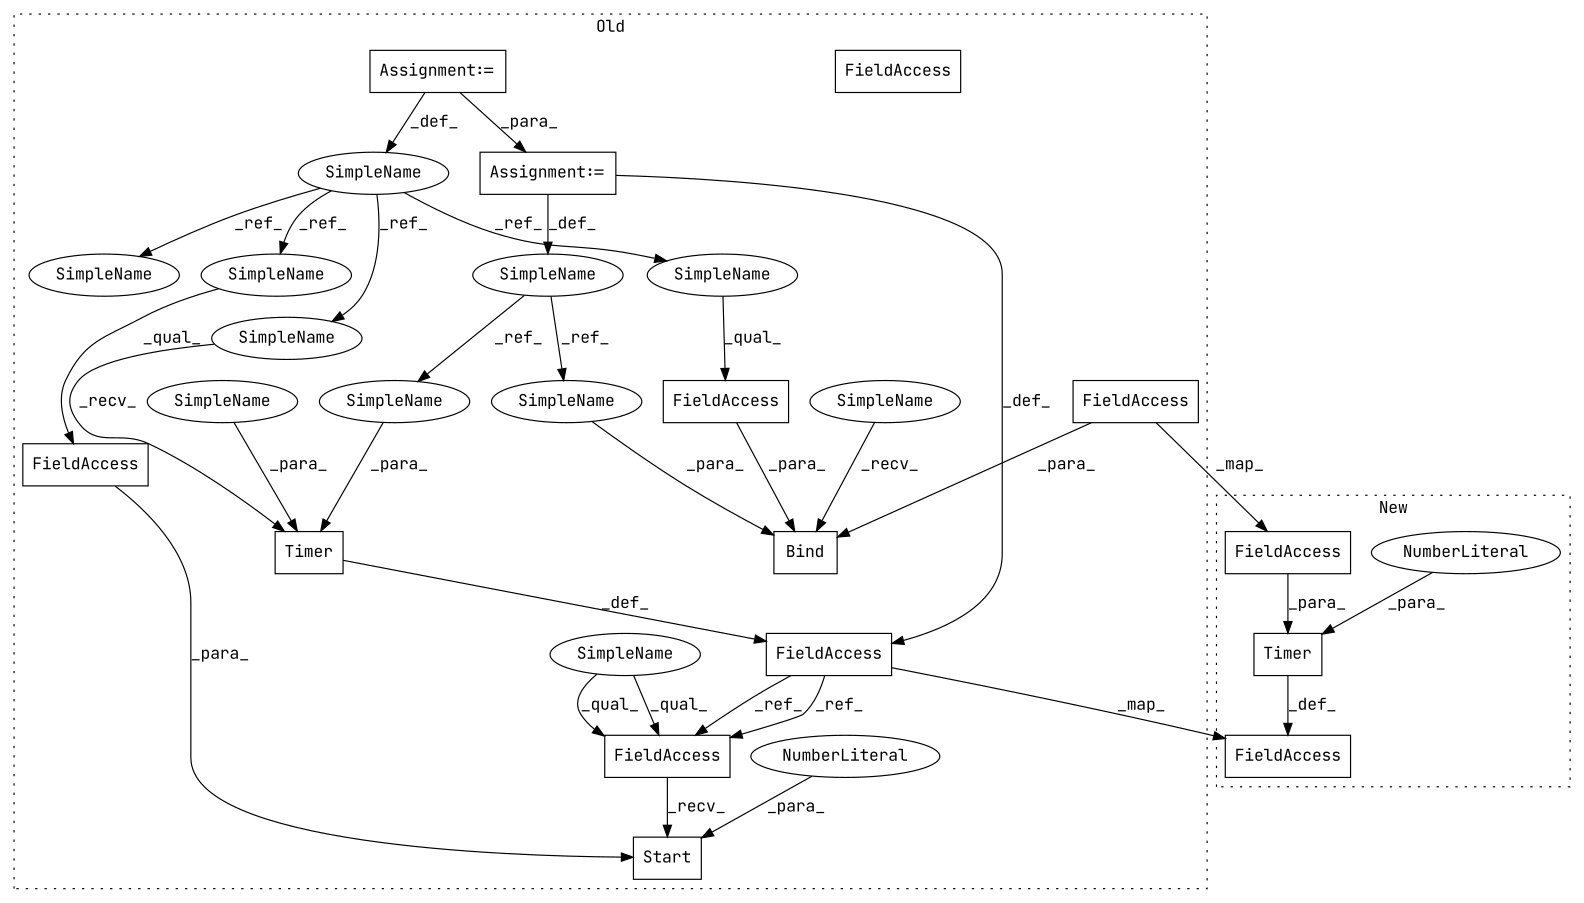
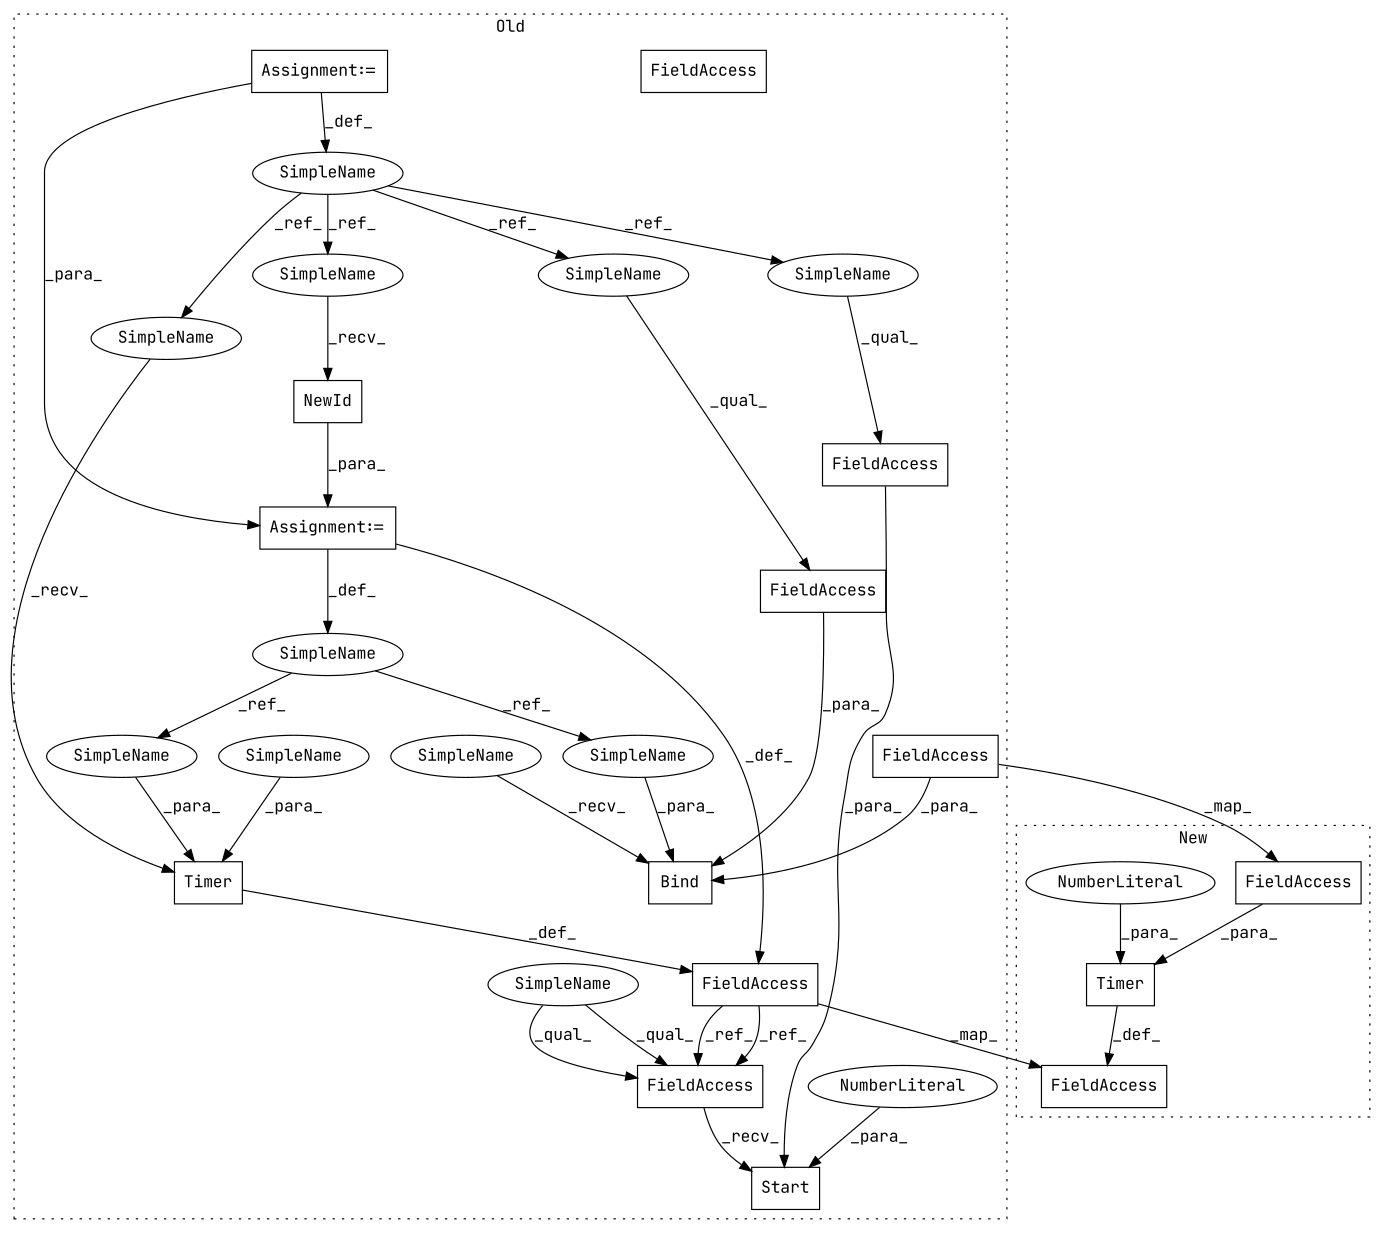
node "NewId": added
